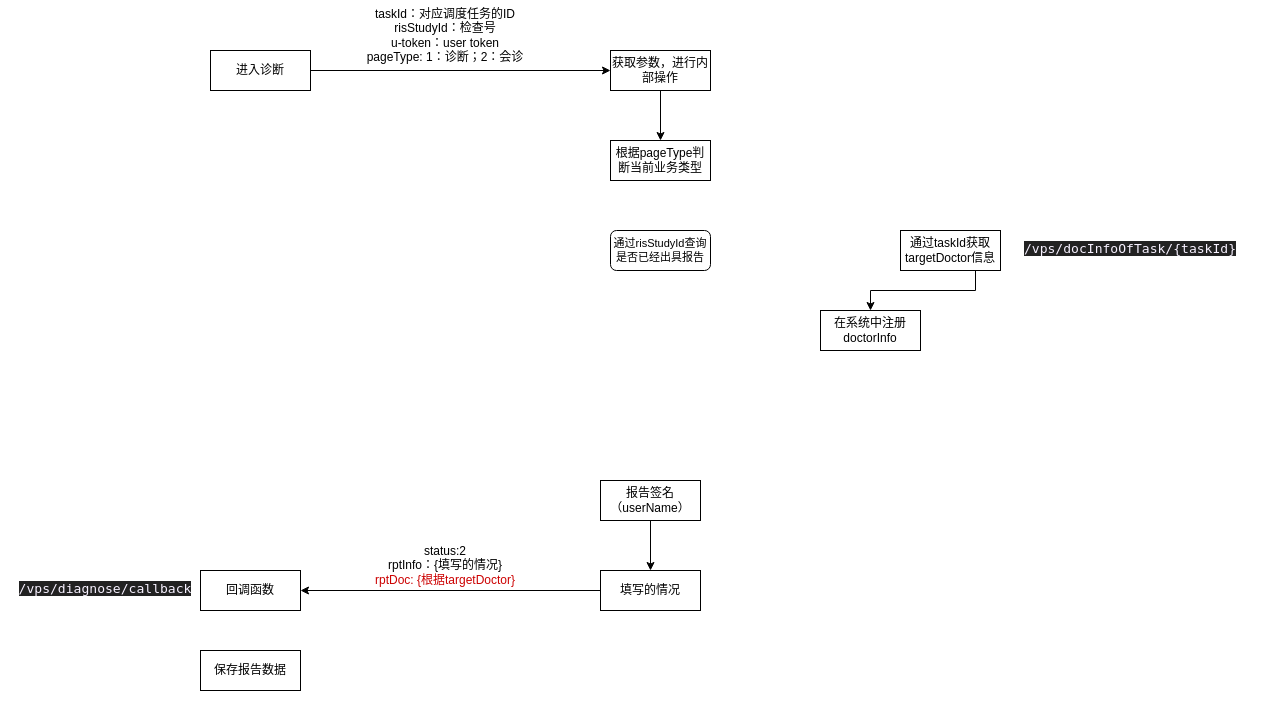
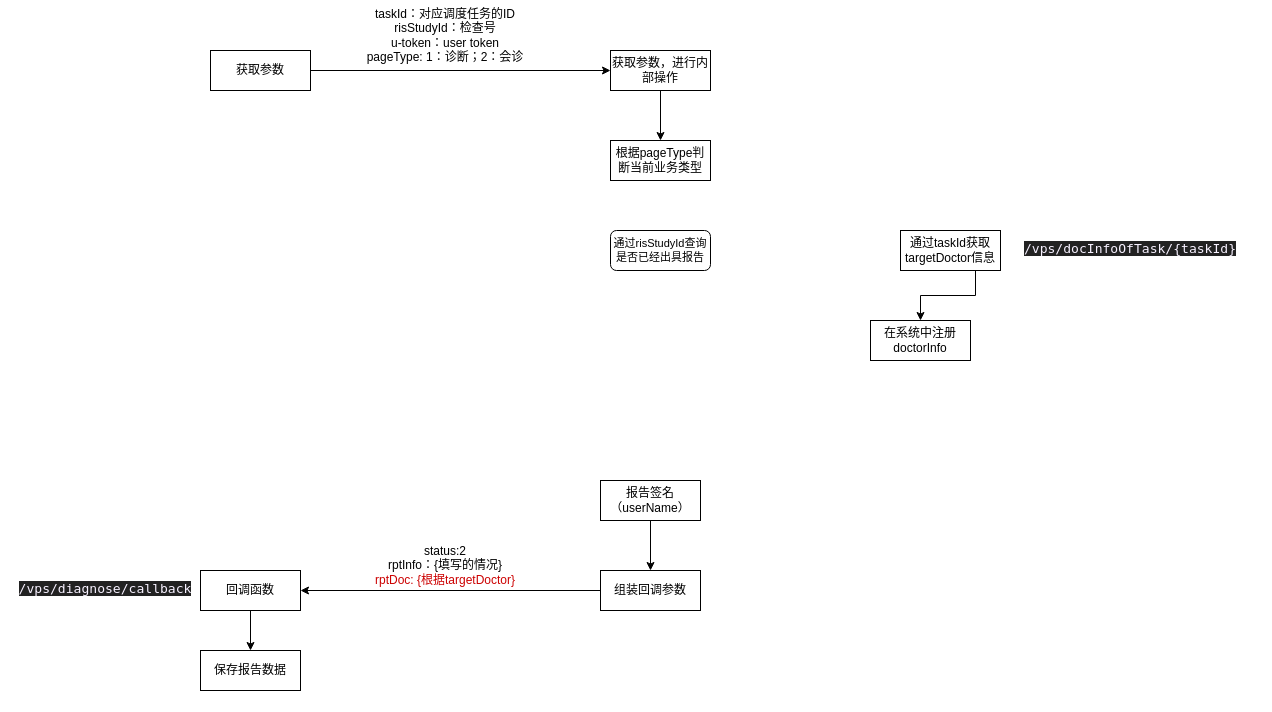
node "进入诊断": label "进入诊断" -> "获取参数"
node "在系统中注册doctorInfo": moved (871, 331) -> (921, 341)
node "填写的情况": label "填写的情况" -> "组装回调参数"
edge "回调函数" -> "保存报告数据": added
